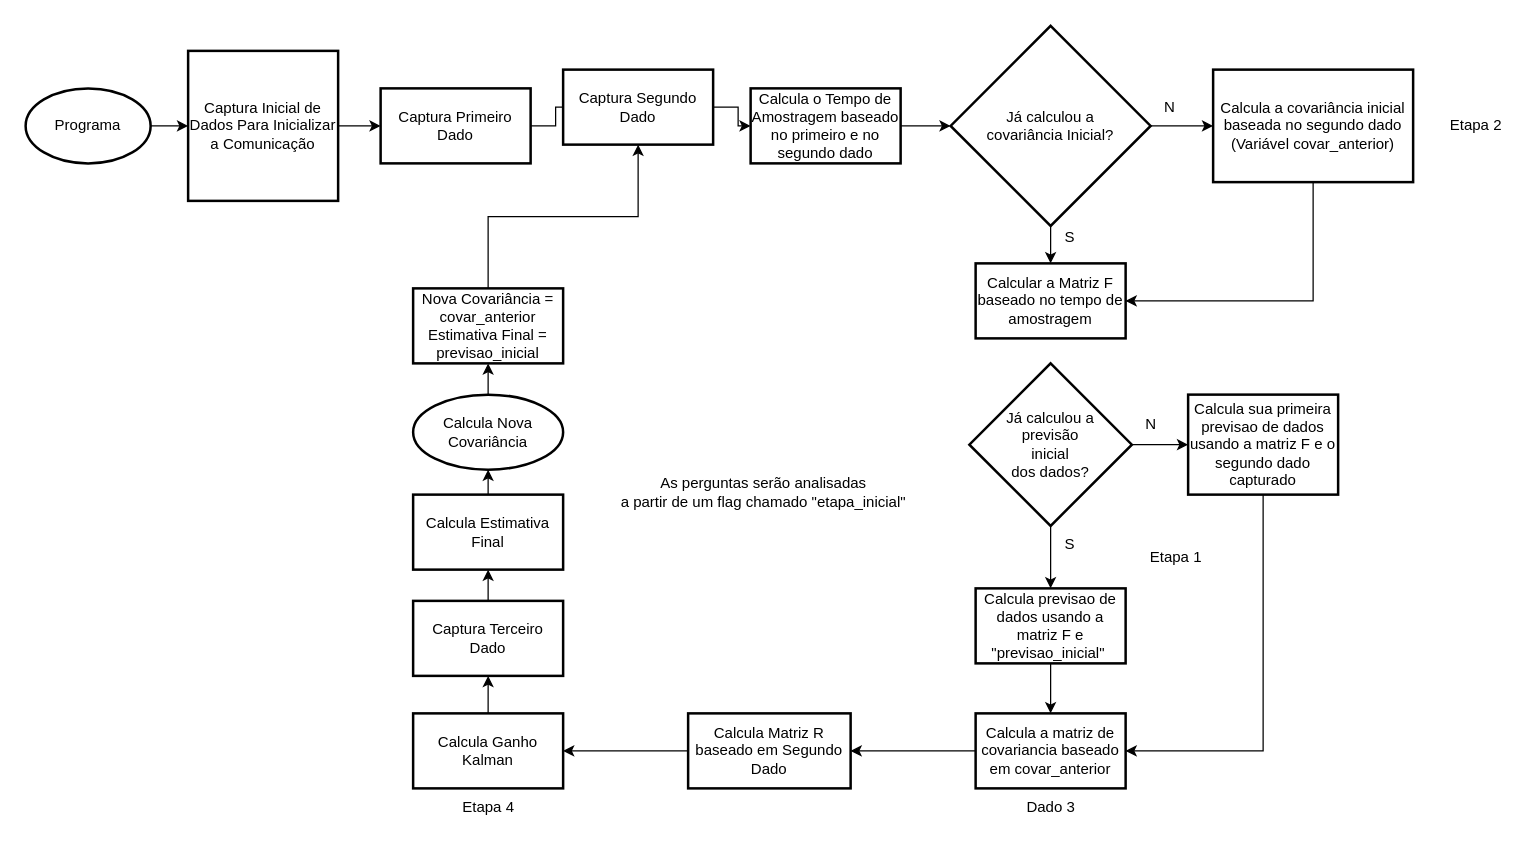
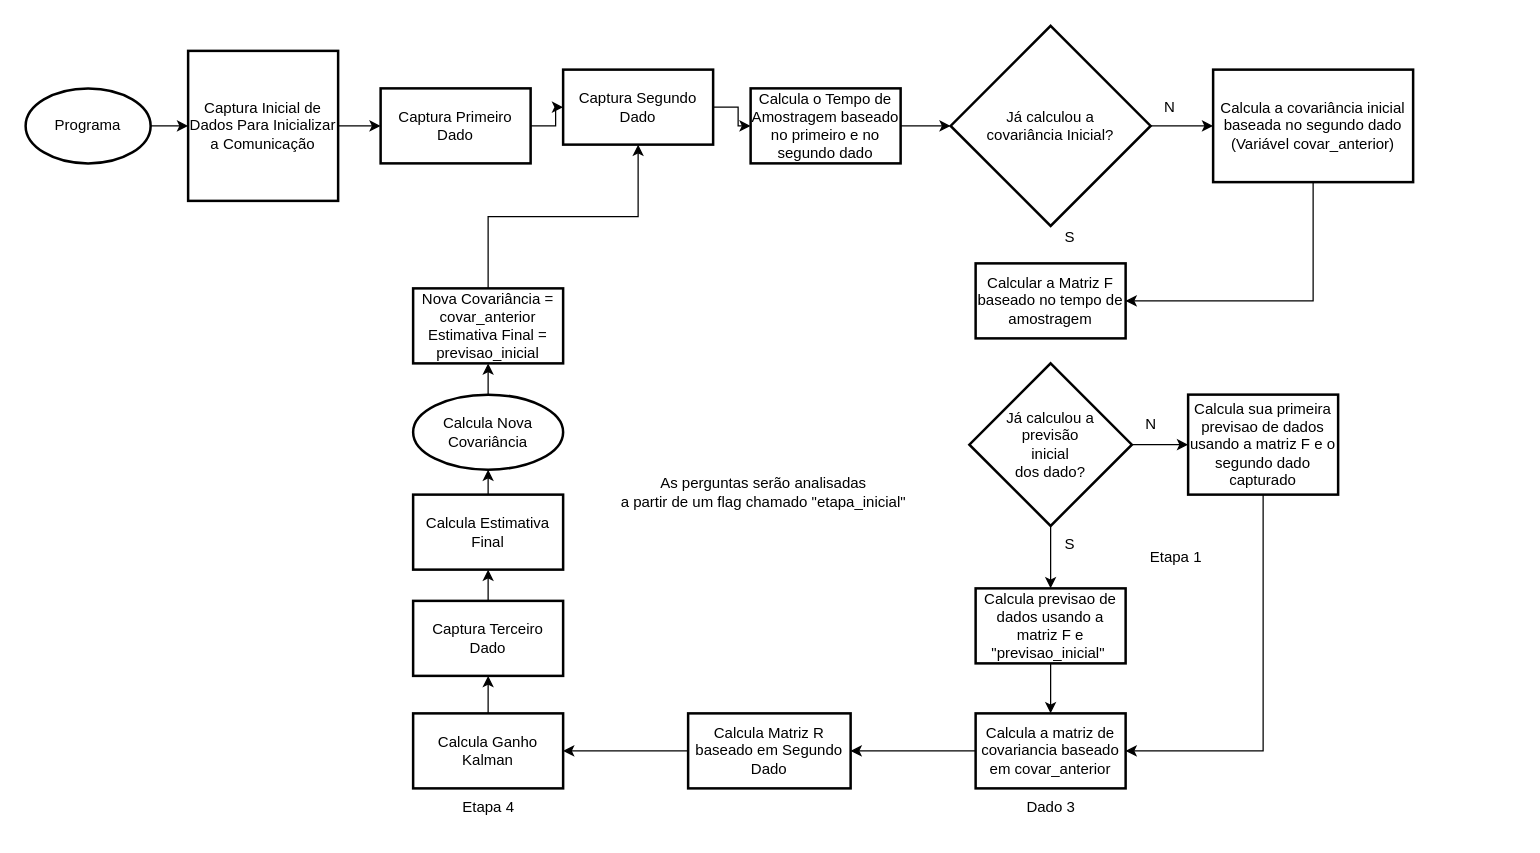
edge "Captura Segundo Dado" -- "Captura Primeiro Dado": arrowhead none -> classic
node "Etapa 2": removed
edge "Já calculou a covariância Inicial?" -> "Calcular a Matriz F baseado no tempo de amostragem": removed
node "Já calculou a previsão inicial dos dados?": label "Já calculou a previsão inicial dos dados?" -> "Já calculou a previsão inicial dos dado?"
